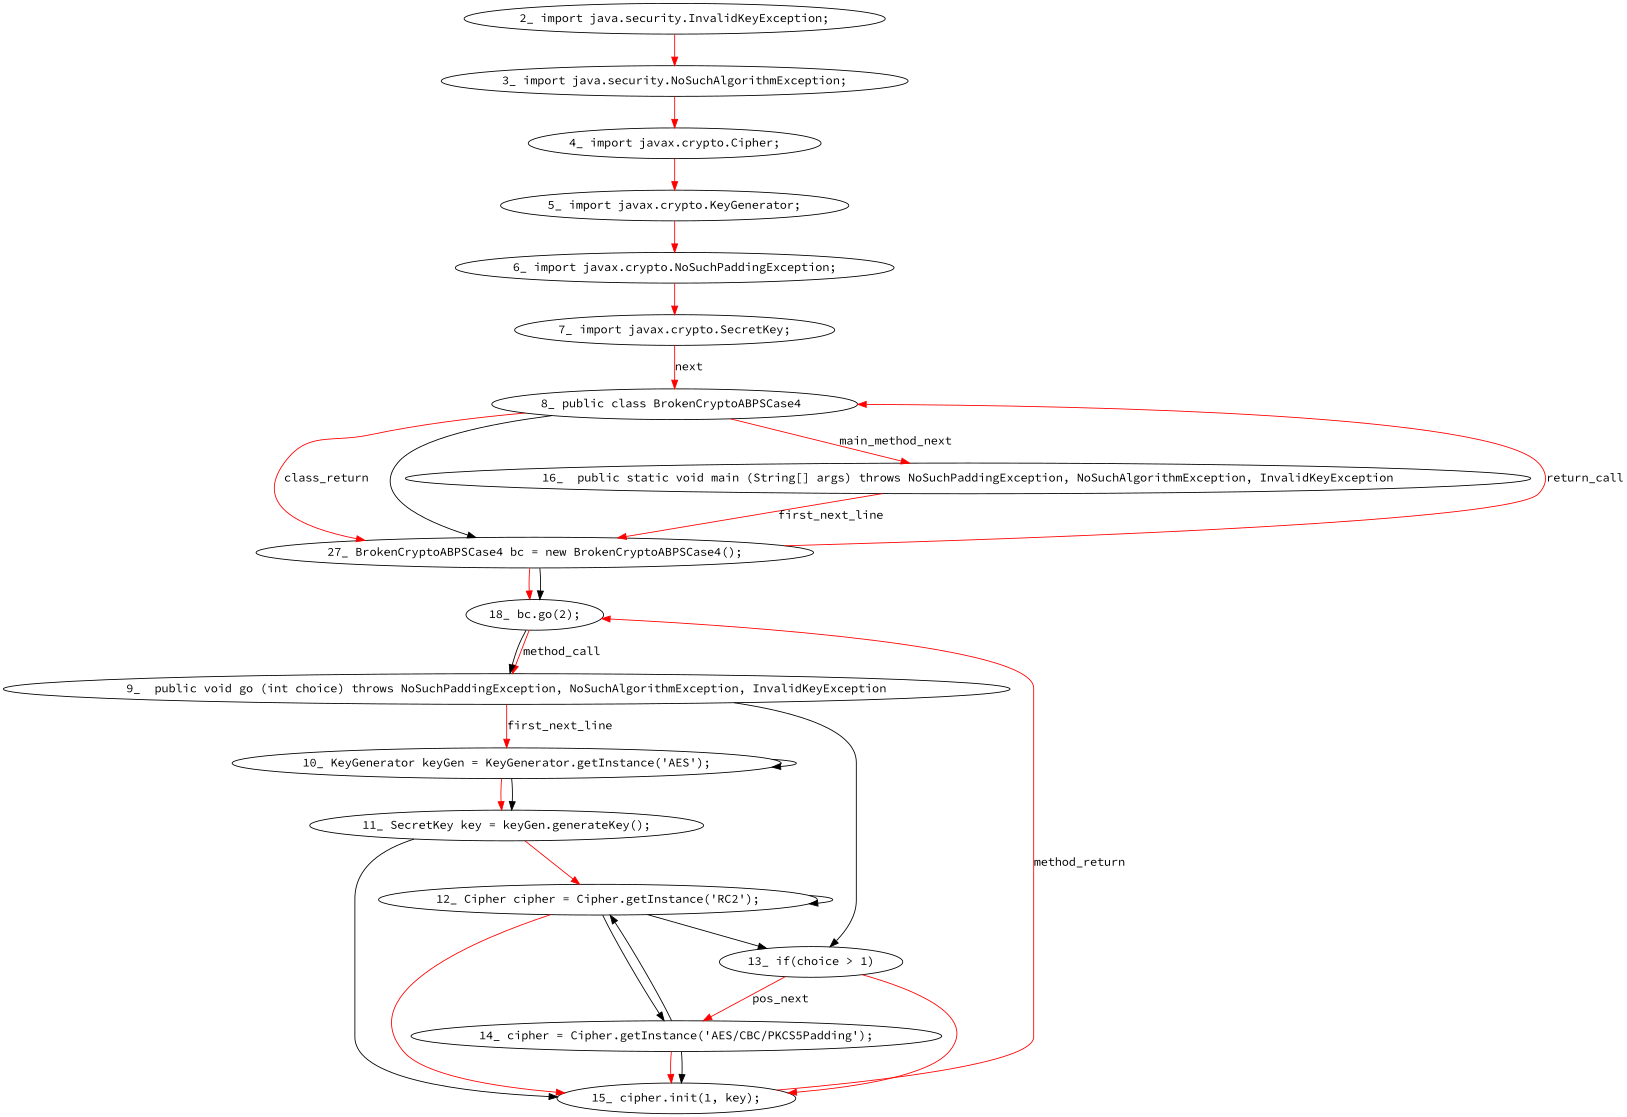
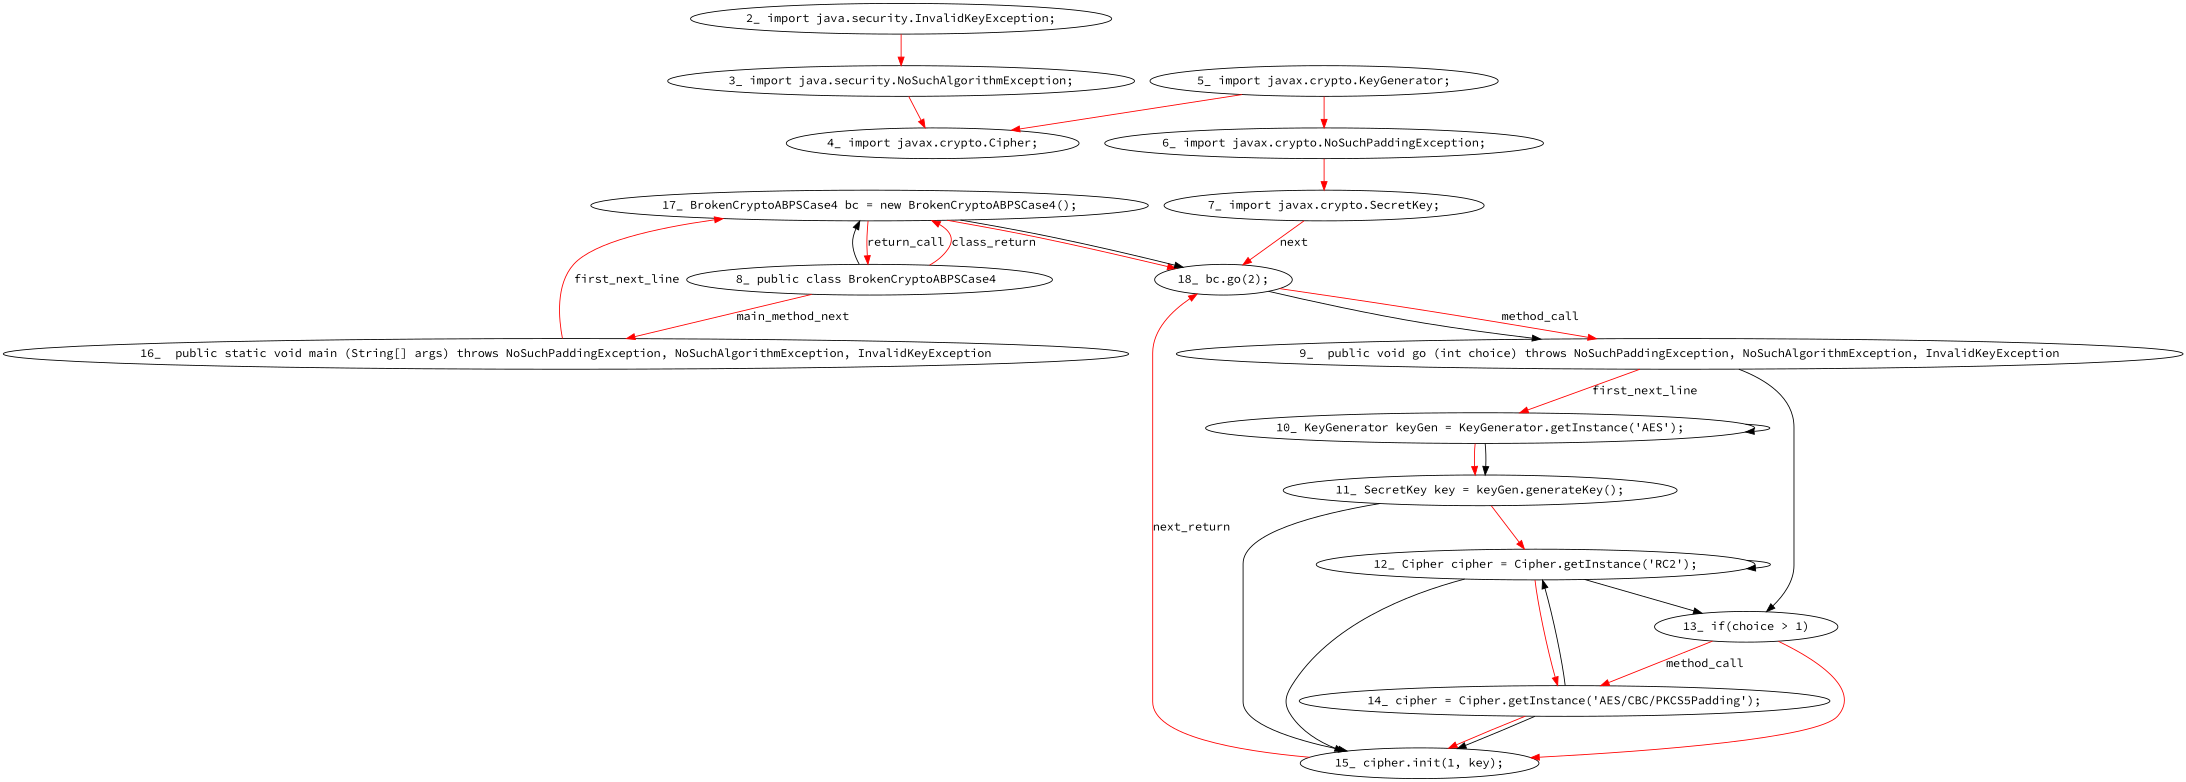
edge "4_ import javax.crypto.Cipher;" -> "5_ import javax.crypto.KeyGenerator;": reversed
edge "7_ import javax.crypto.SecretKey;" -> "8_ public class BrokenCryptoABPSCase4": now "7_ import javax.crypto.SecretKey;" -> "18_ bc.go(2);"
node "27_ BrokenCryptoABPSCase4 bc = new BrokenCryptoABPSCase4();": label "27_ BrokenCryptoABPSCase4 bc = new BrokenCryptoABPSCase4();" -> "17_ BrokenCryptoABPSCase4 bc = new BrokenCryptoABPSCase4();"
edge "15_ cipher.init(1, key);" -> "18_ bc.go(2);": label "method_return" -> "next_return"
edge "12_ Cipher cipher = Cipher.getInstance('RC2');" -> "14_ cipher = Cipher.getInstance('AES/CBC/PKCS5Padding');": color black -> red
edge "13_ if(choice > 1)" -> "14_ cipher = Cipher.getInstance('AES/CBC/PKCS5Padding');": label "pos_next" -> "method_call"
edge "12_ Cipher cipher = Cipher.getInstance('RC2');" -> "15_ cipher.init(1, key);": color red -> black
